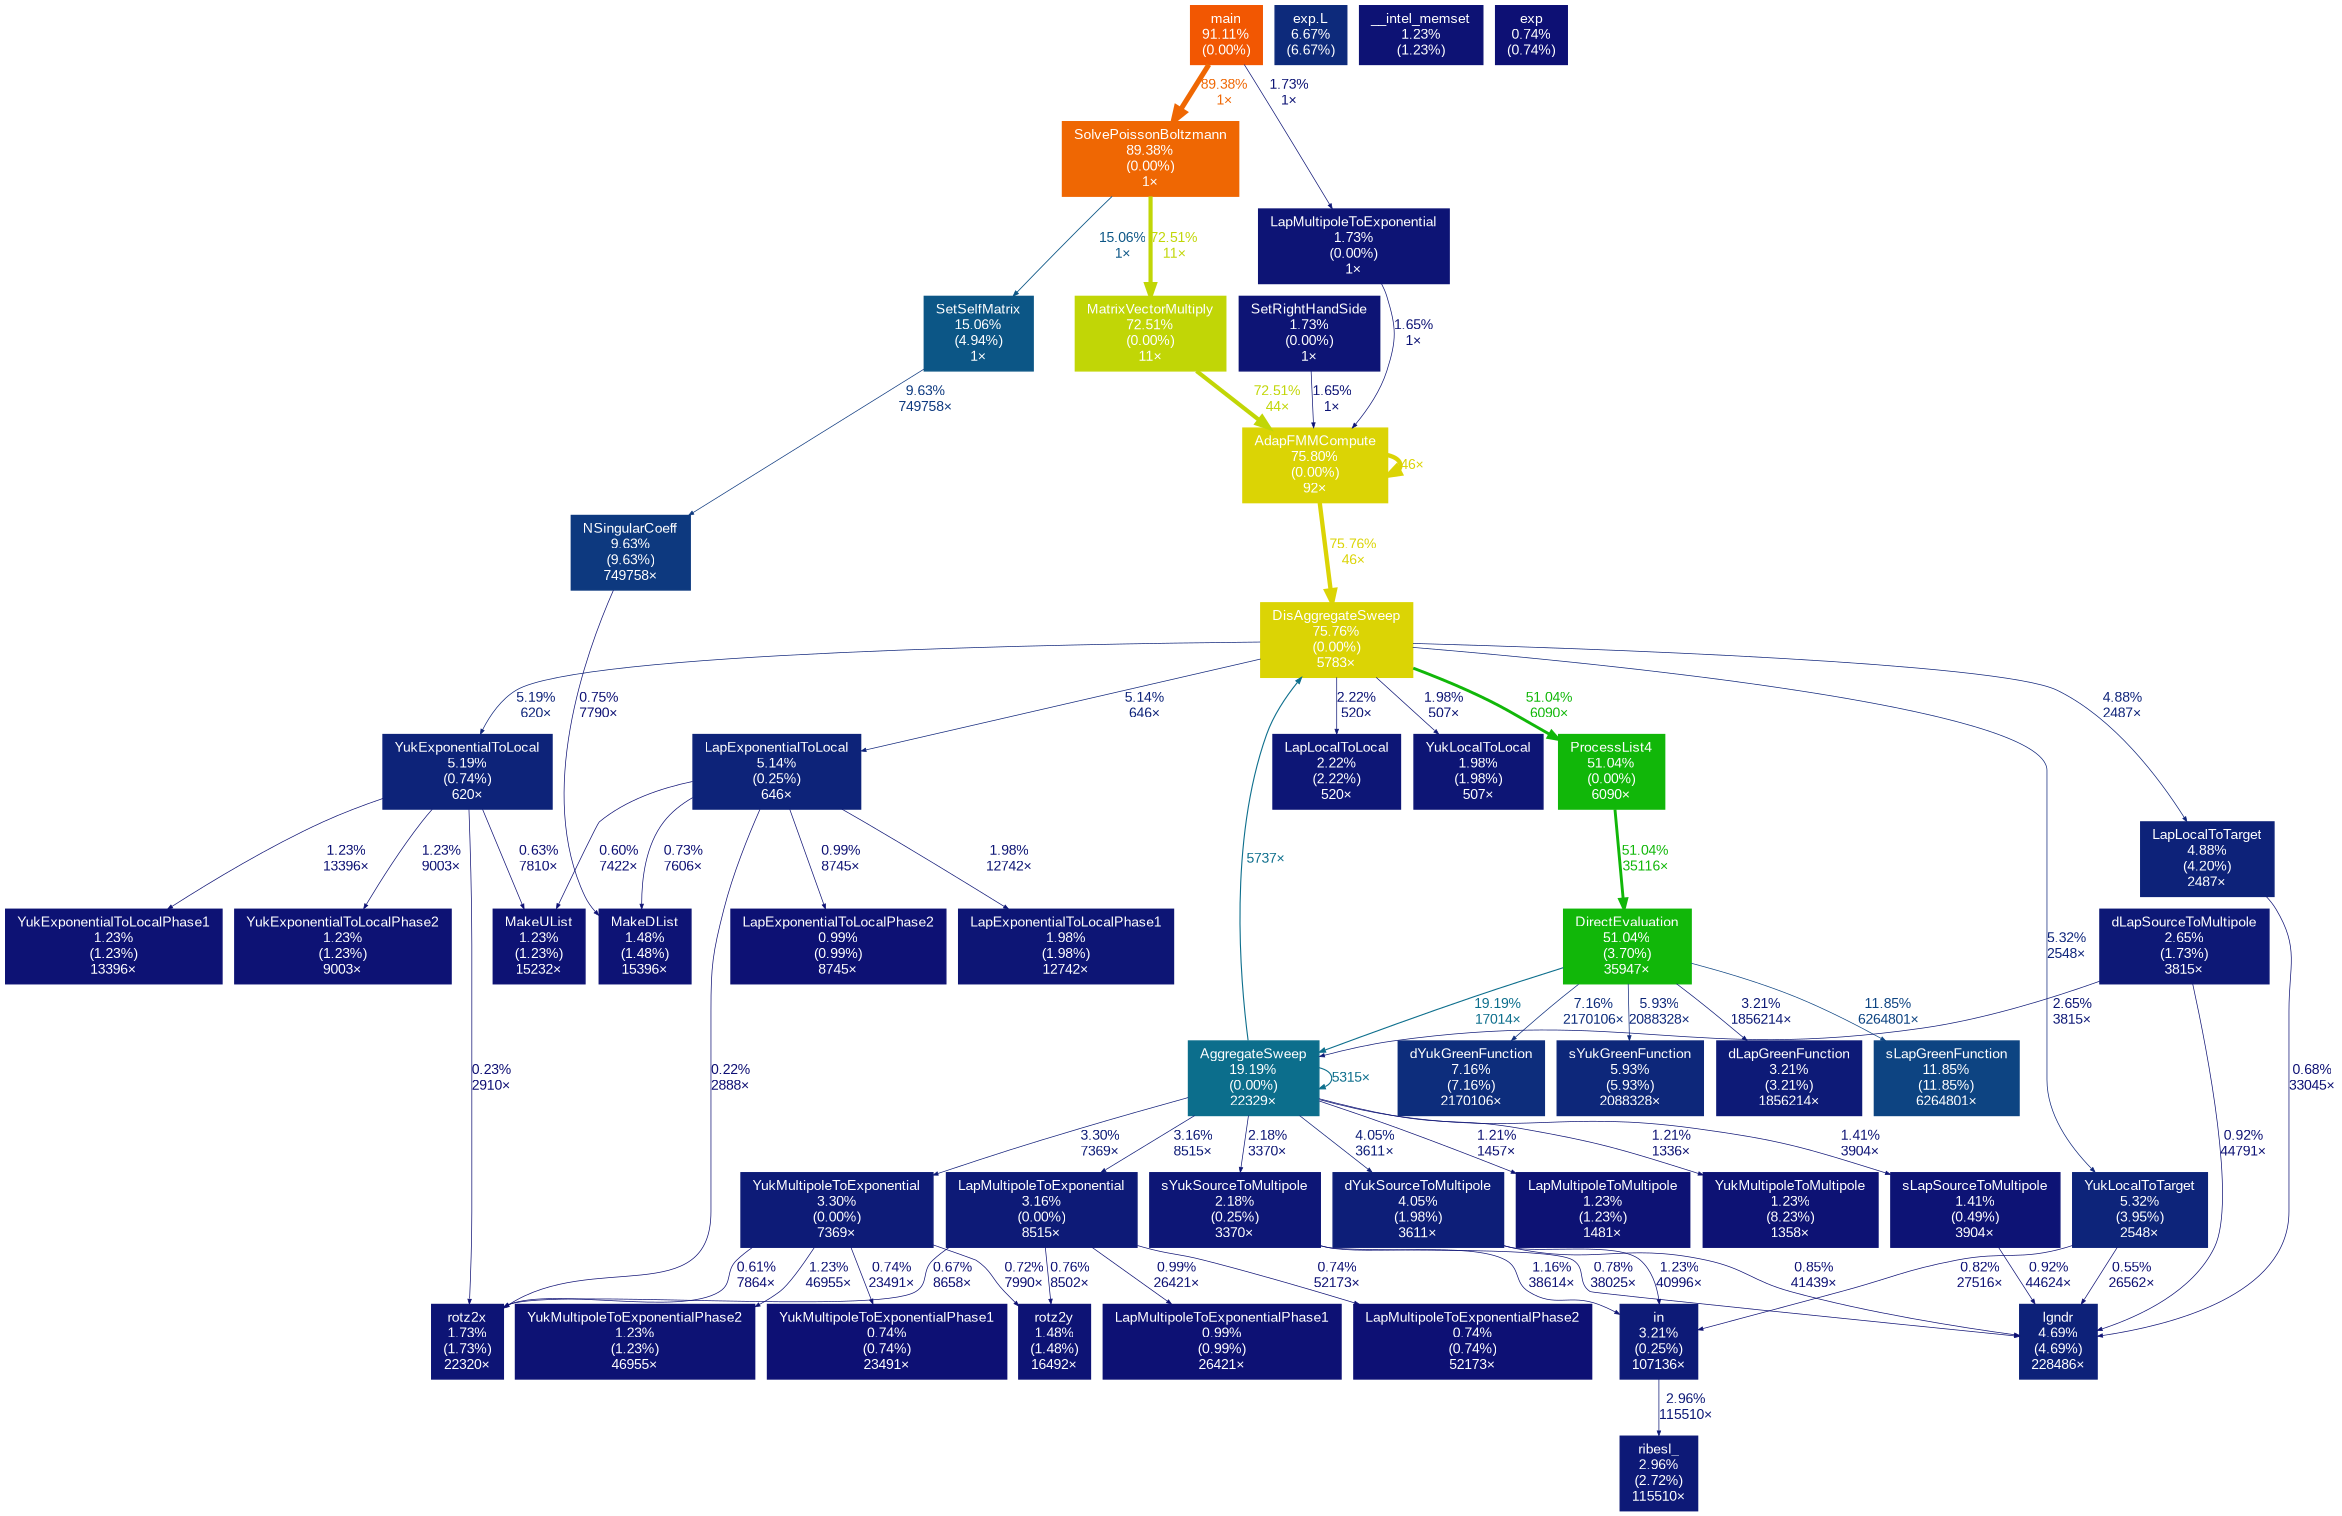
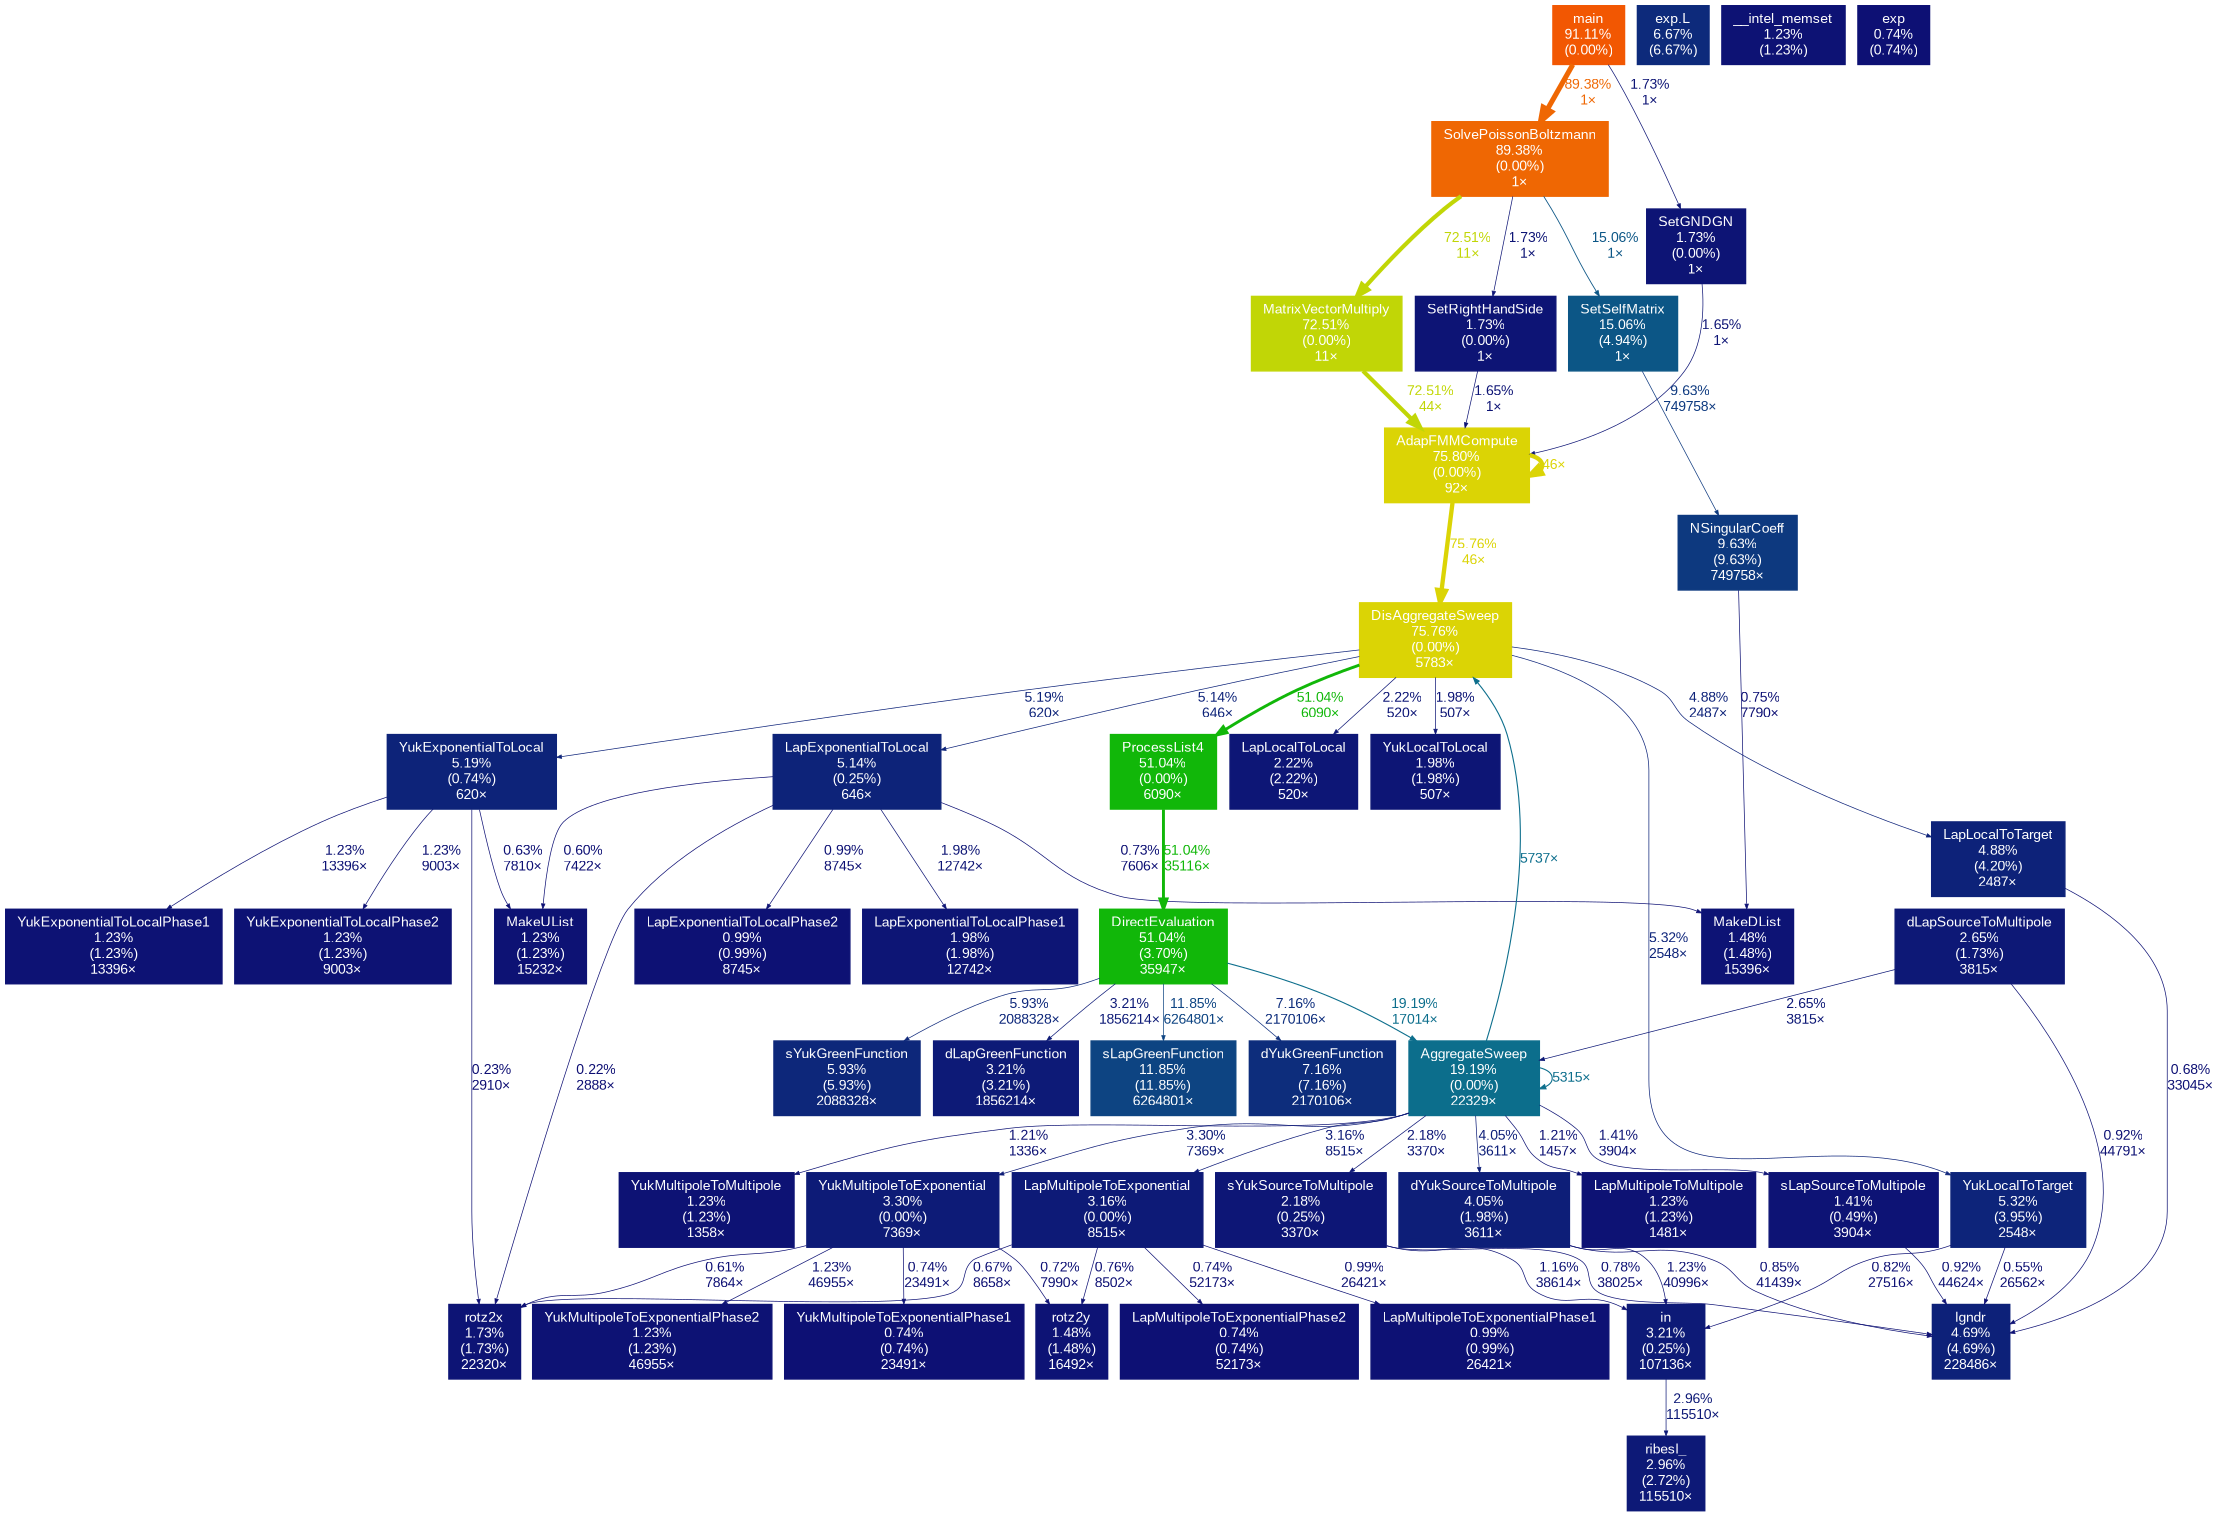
edge "SolvePoissonBoltzmann 89.38% (0.00%) 1×" -> "SetRightHandSide 1.73% (0.00%) 1×": added, label "1.73% 1×"
node "LapMultipoleToExponential 1.73% (0.00%) 1×": label "LapMultipoleToExponential 1.73% (0.00%) 1×" -> "SetGNDGN 1.73% (0.00%) 1×"
node "YukMultipoleToMultipole 1.23% (8.23%) 1358×": label "YukMultipoleToMultipole 1.23% (8.23%) 1358×" -> "YukMultipoleToMultipole 1.23% (1.23%) 1358×"
